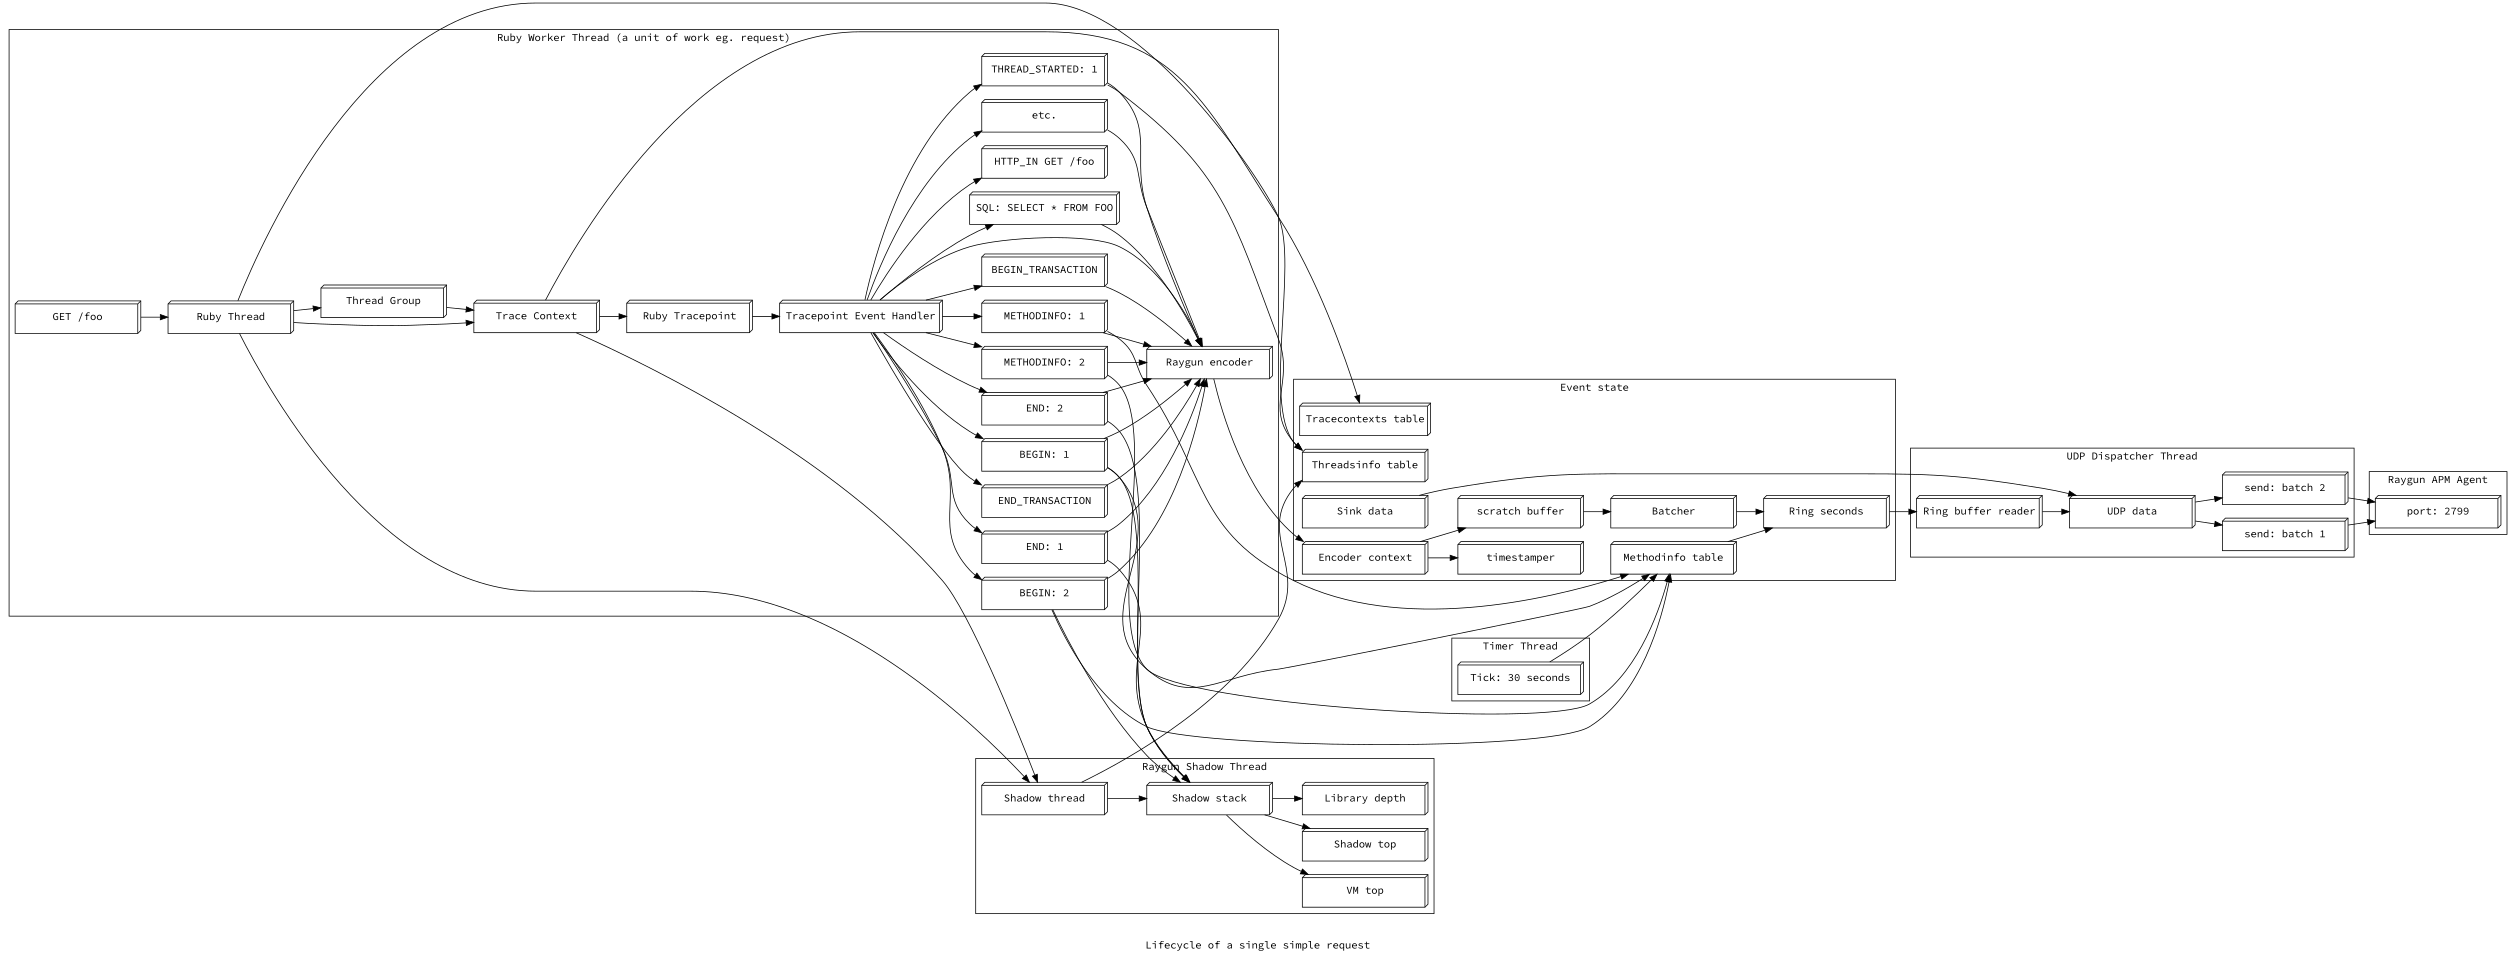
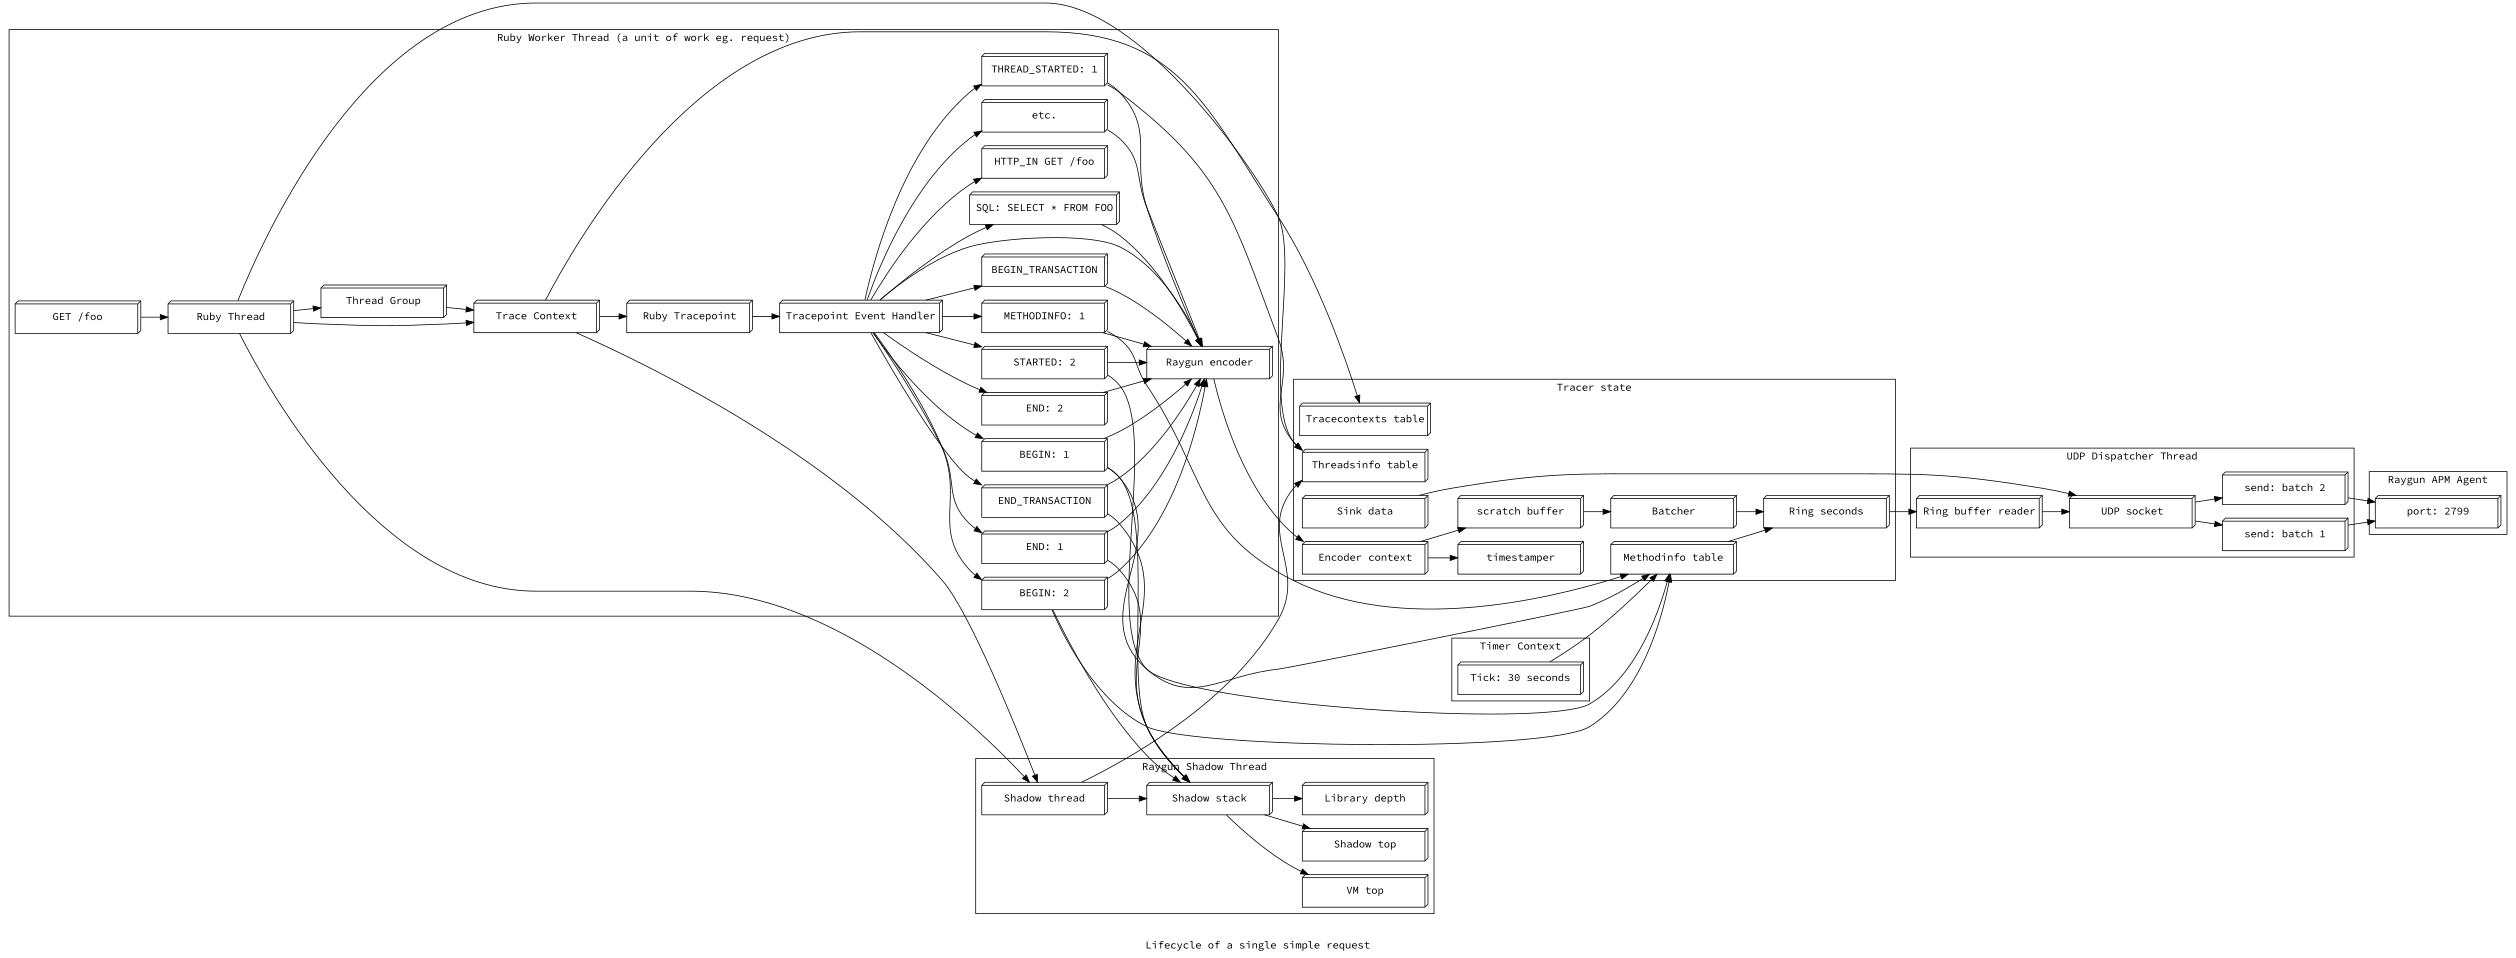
node "METHODINFO: 2": label "METHODINFO: 2" -> "STARTED: 2"
cluster "Event state": label "Event state" -> "Tracer state"
node "UDP data": label "UDP data" -> "UDP socket"
edge "END: 2" -> "Shadow stack": now "END_TRANSACTION" -> "Shadow stack"
cluster "Timer Thread": label "Timer Thread" -> "Timer Context"
